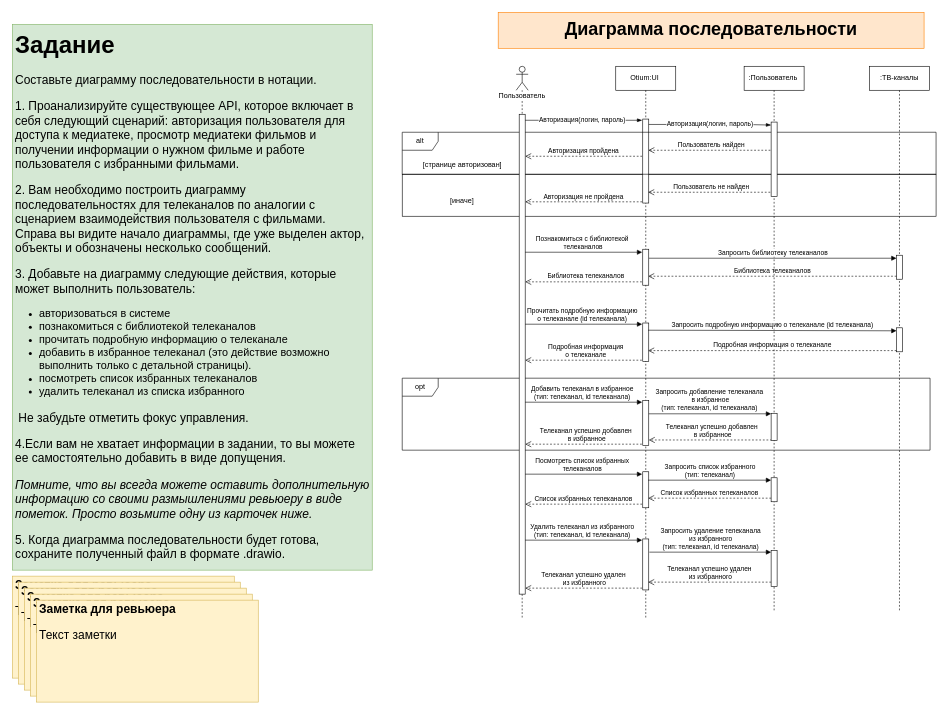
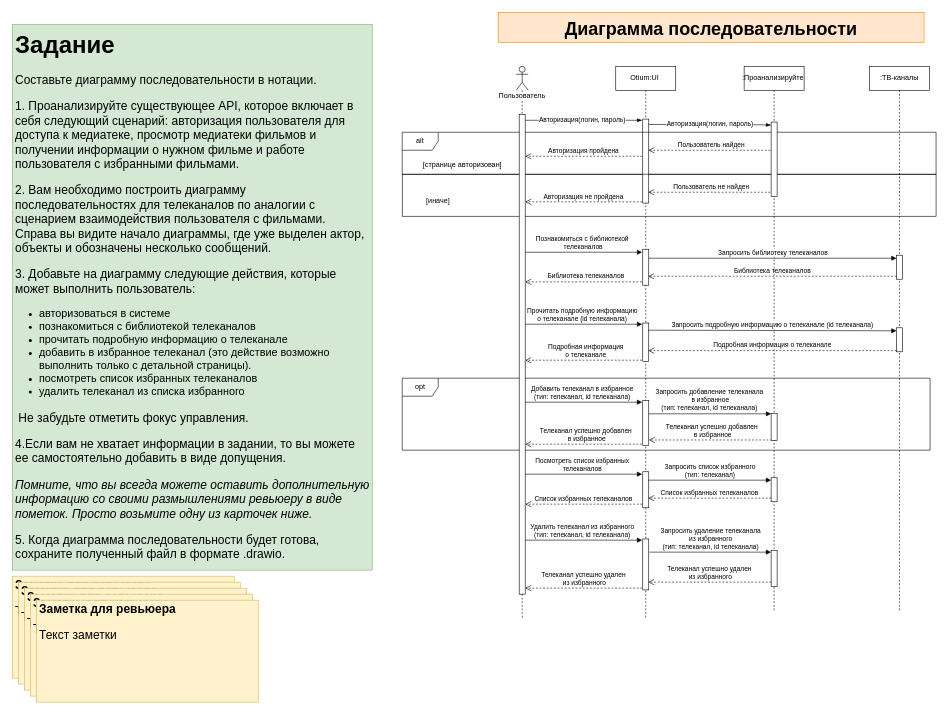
node "Диаграмма последовательности": size 426x36 -> 426x30
node ":Пользователь": label ":Пользователь" -> ":Проанализируйте"
node "[иначе]": moved (462, 201) -> (438, 201)
